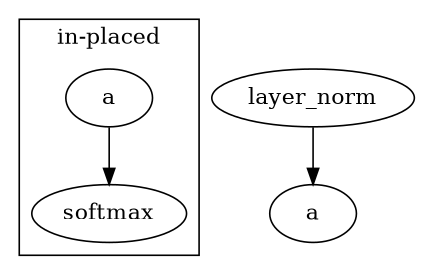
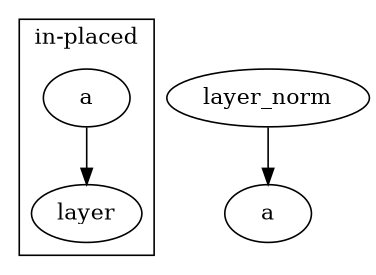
node "softmax": label "softmax" -> "layer"
